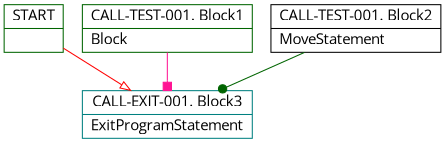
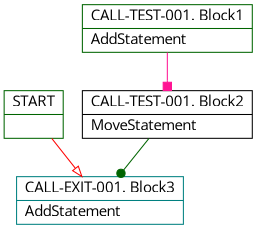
node "CALL-TEST-001. Block1": text "Block" -> "AddStatement"
edge "CALL-TEST-001. Block1" -> "CALL-EXIT-001. Block3": now "CALL-TEST-001. Block1" -> "CALL-TEST-001. Block2"
node "CALL-EXIT-001. Block3": text "ExitProgramStatement" -> "AddStatement"
